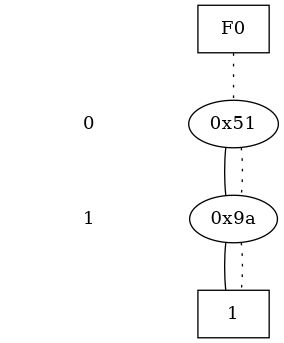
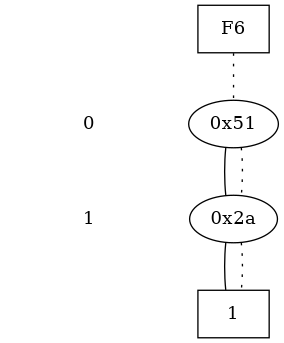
node "F0": label "F0" -> "F6"
node "0x9a": label "0x9a" -> "0x2a"
